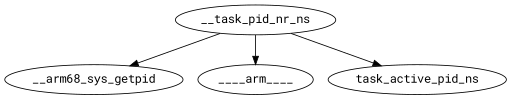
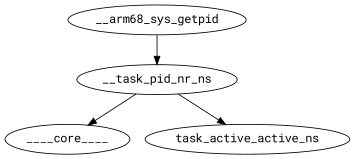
edge "__task_pid_nr_ns" -> "__arm68_sys_getpid": reversed
node "____arm____": label "____arm____" -> "____core____"
node "task_active_pid_ns": label "task_active_pid_ns" -> "task_active_active_ns"
